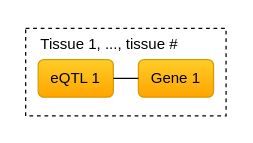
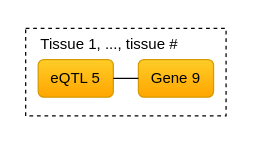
node "eQTL 1": label "eQTL 1" -> "eQTL 5"
node "Gene 1": label "Gene 1" -> "Gene 9"
